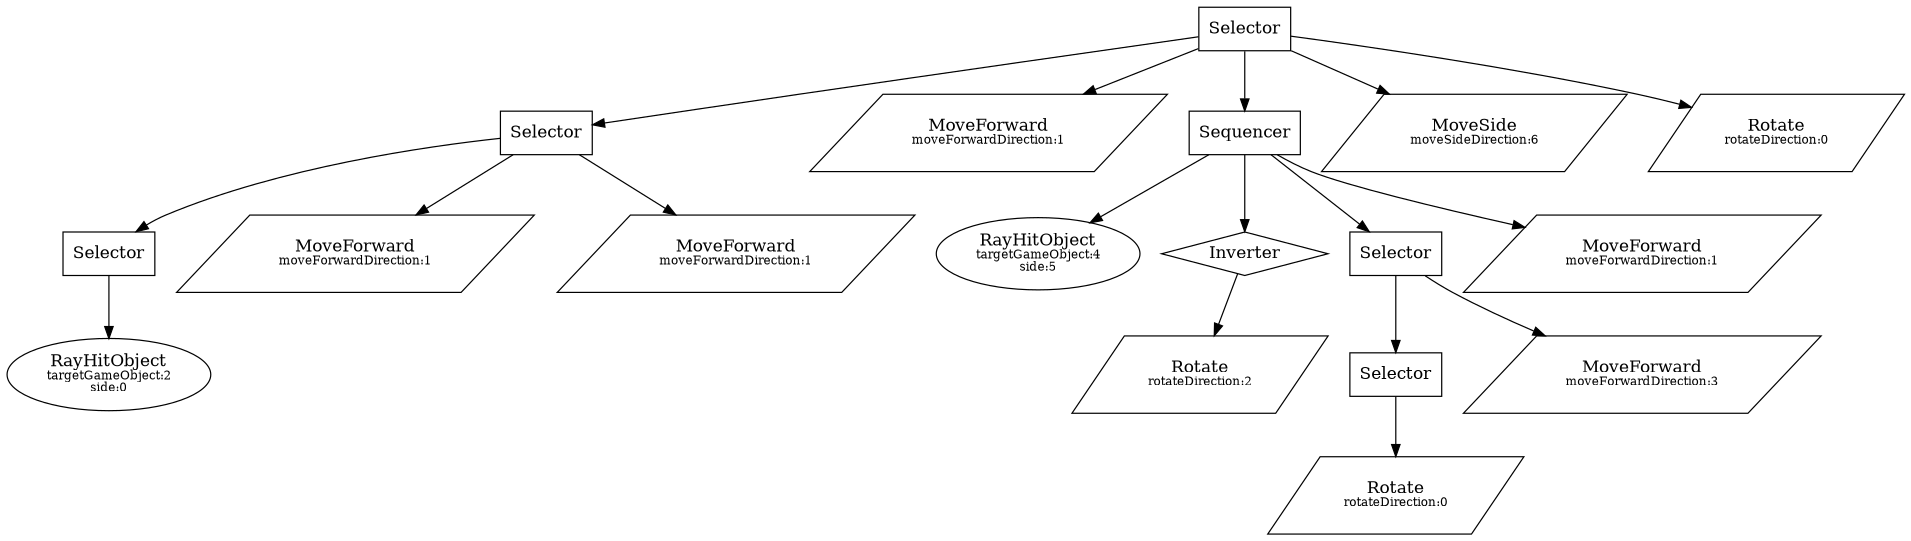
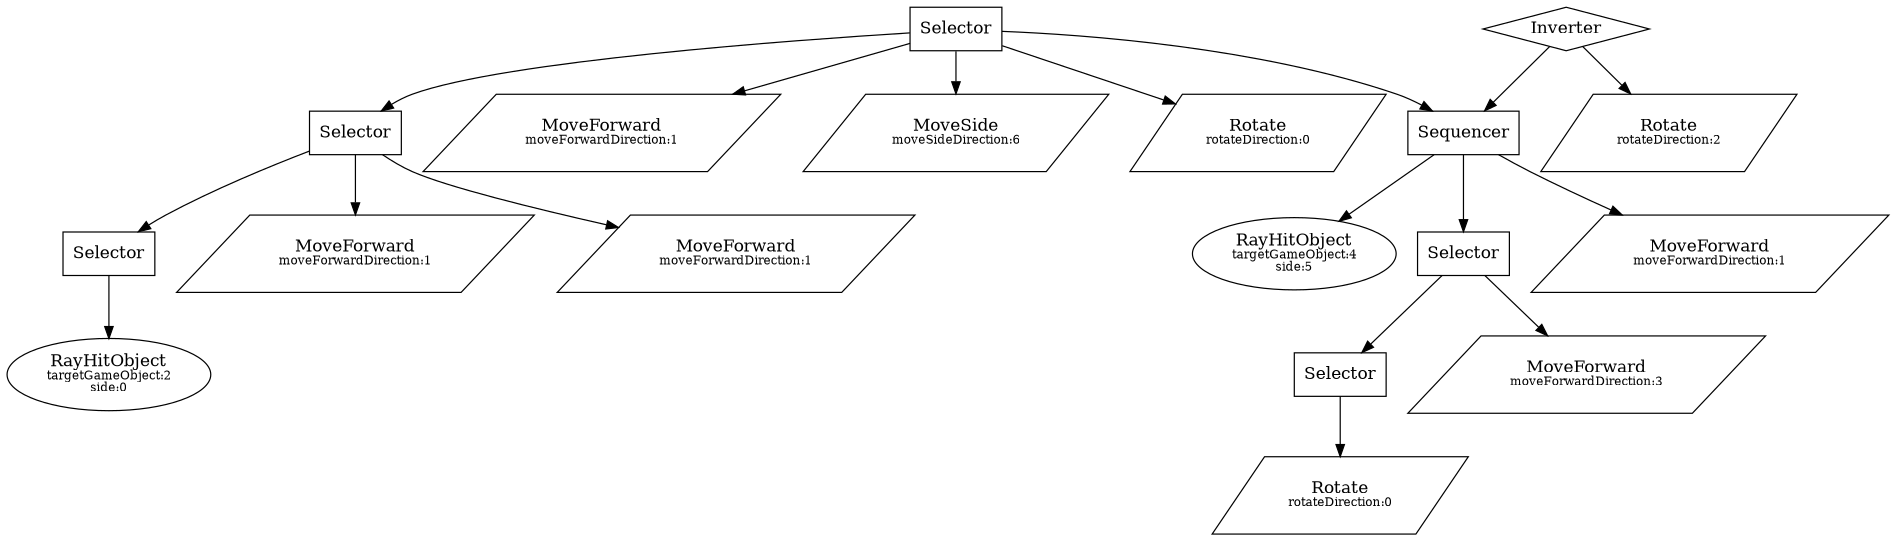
edge "Sequencer" -> "Inverter": reversed
